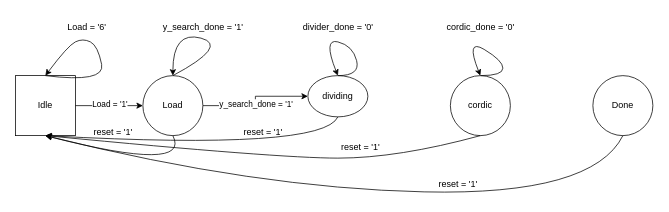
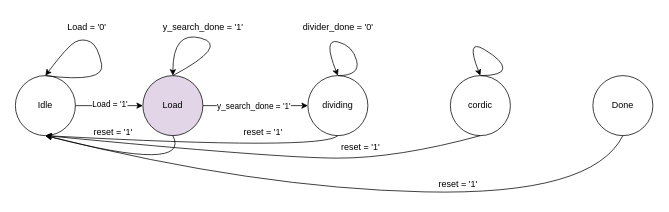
node "Load = '6'": label "Load = '6'" -> "Load = '0'"
node "cordic_done = '0'": removed
node "dividing": size 60x41 -> 60x60
node "Idle": shape rectangle -> ellipse
node "Load": fillcolor #ffffff -> #e1d5e7
